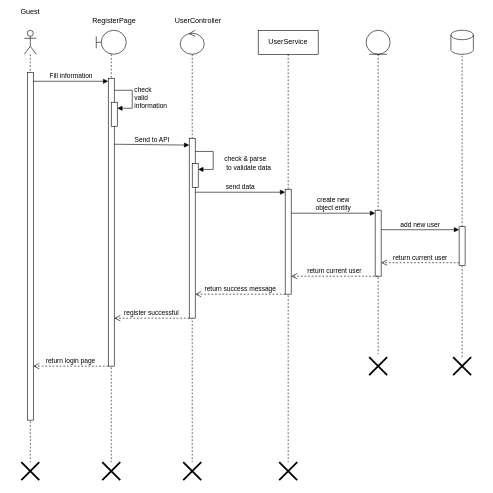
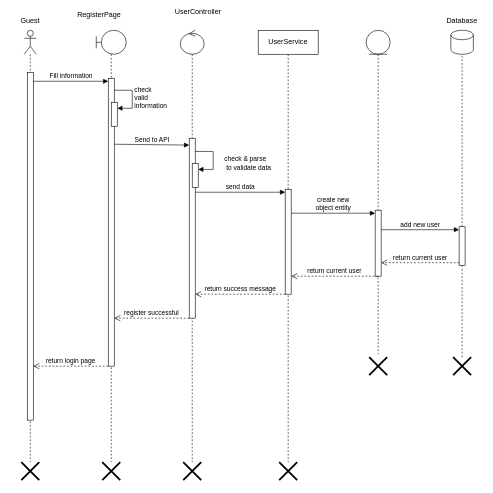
node "Guest": moved (30, 12) -> (30, 21)
node "RegisterPage": moved (114, 21) -> (99, 15)
node "UserController": moved (198, 21) -> (198, 12)
node "Database": added
